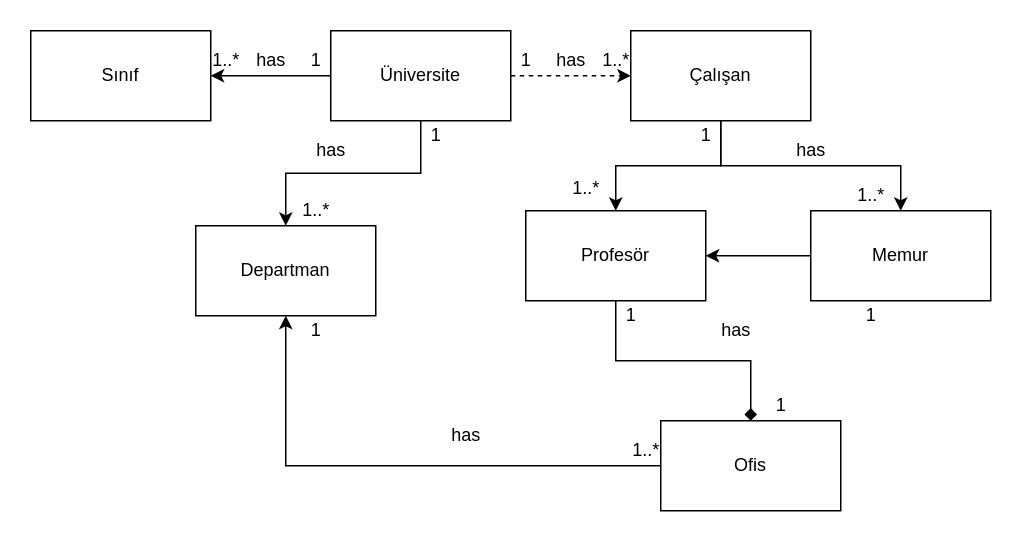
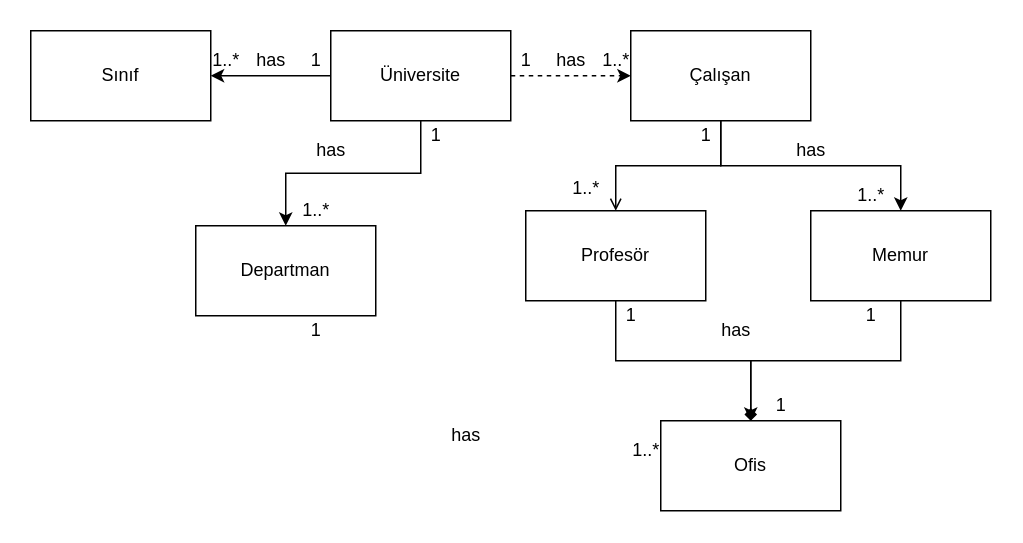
edge "Çalışan" -> "Profesör": arrowhead classic -> open
edge "Memur" -> "Profesör": now "Memur" -> "Ofis"
edge "Ofis" -> "Departman": removed
